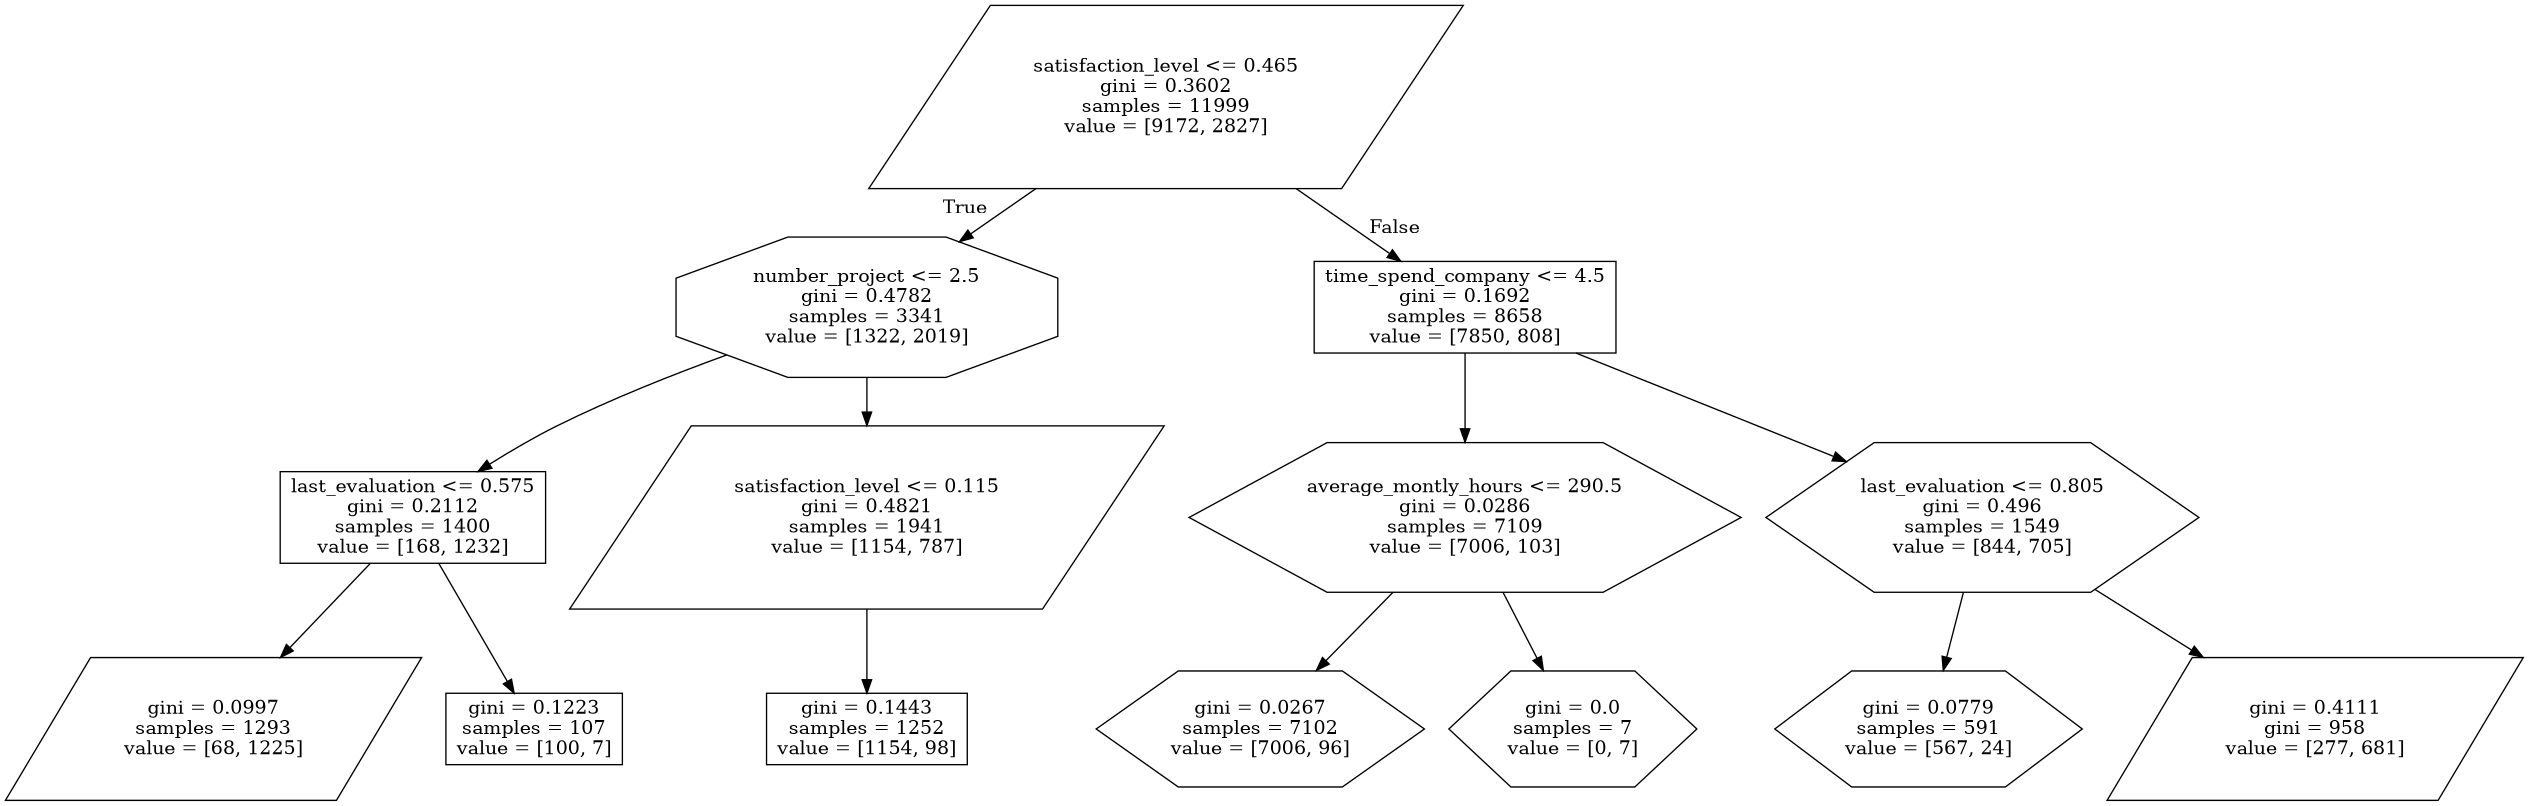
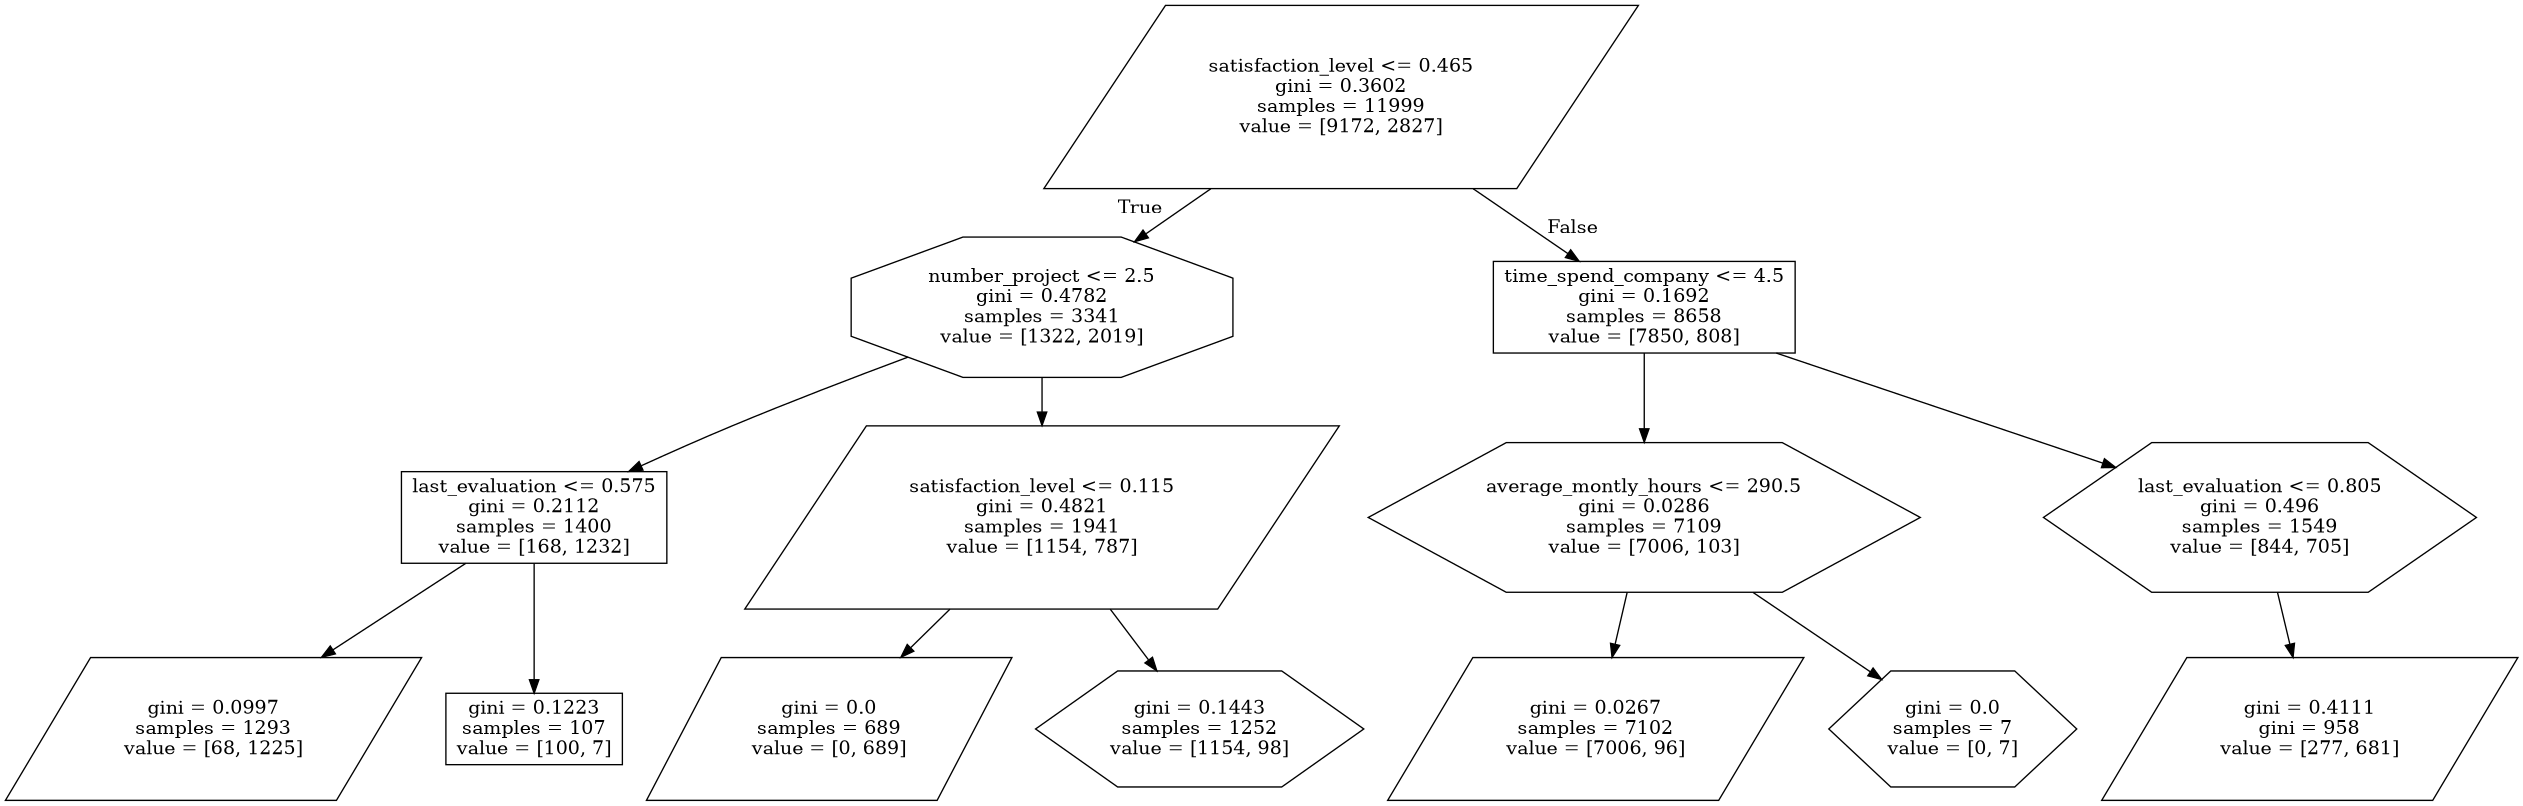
node "gini = 0.0 samples = 689 value = [0, 689]": added
node "gini = 0.1443 samples = 1252 value = [1154, 98]": shape box -> hexagon
node "gini = 0.0267 samples = 7102 value = [7006, 96]": shape hexagon -> parallelogram
node "gini = 0.0779 samples = 591 value = [567, 24]": removed
